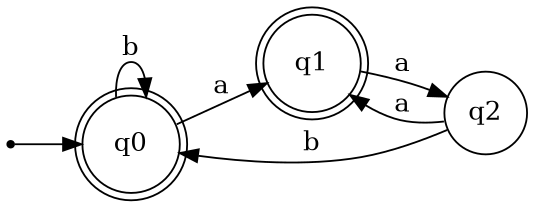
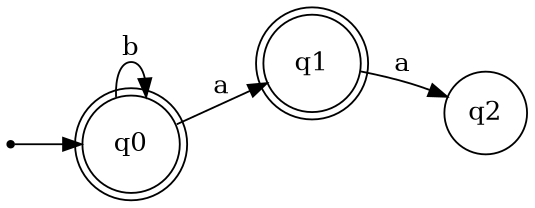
edge "q2" -> "q1": removed, label "a"
edge "q2" -> "q0": removed, label "b"
